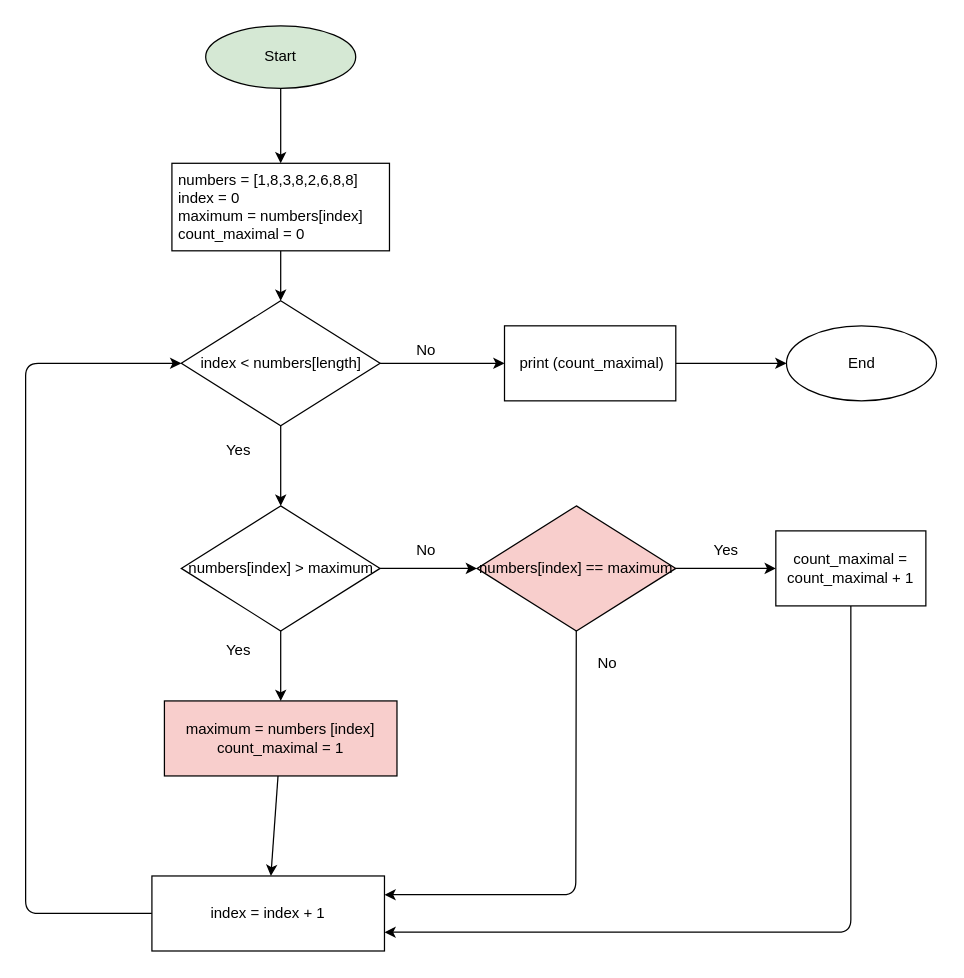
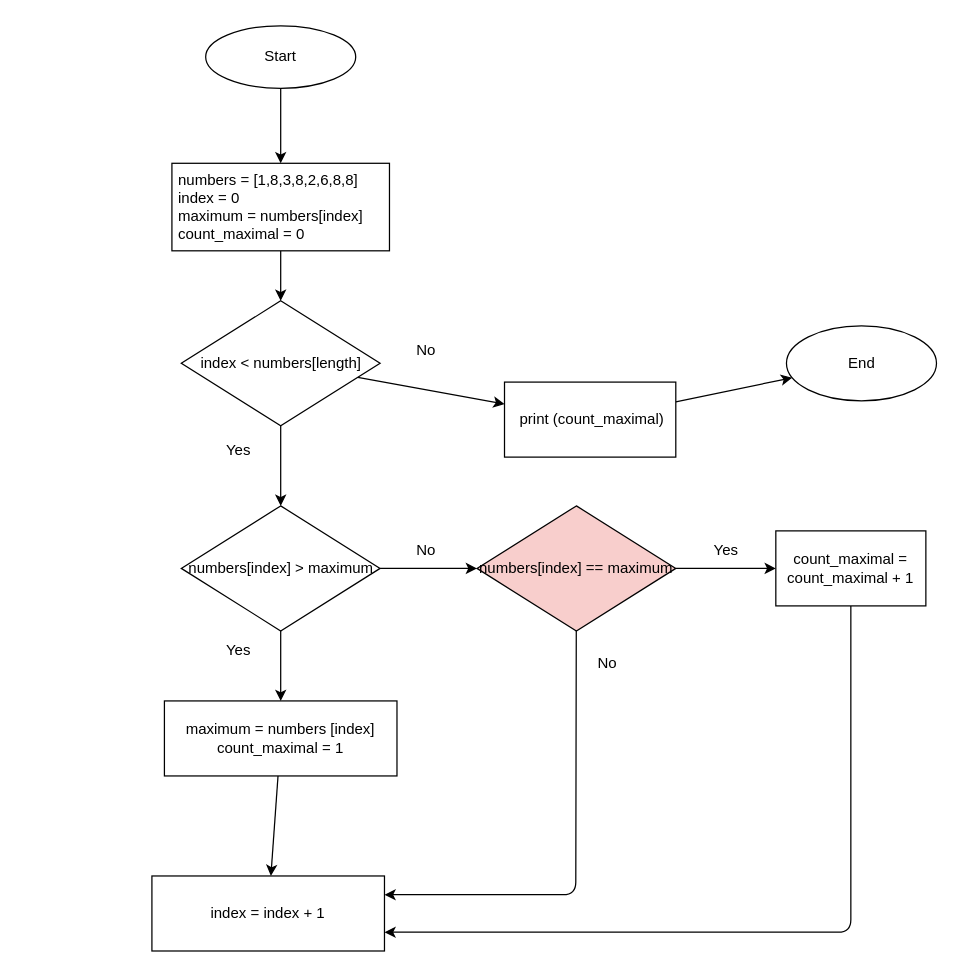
node "Start": fillcolor #d5e8d4 -> #ffffff
node "print (count_maximal)": moved (590, 363) -> (590, 419)
edge "index = index + 1" -> "index < numbers[length]": removed
node "maximum = numbers [index] count_maximal = 1": fillcolor #f8cecc -> #ffffff
